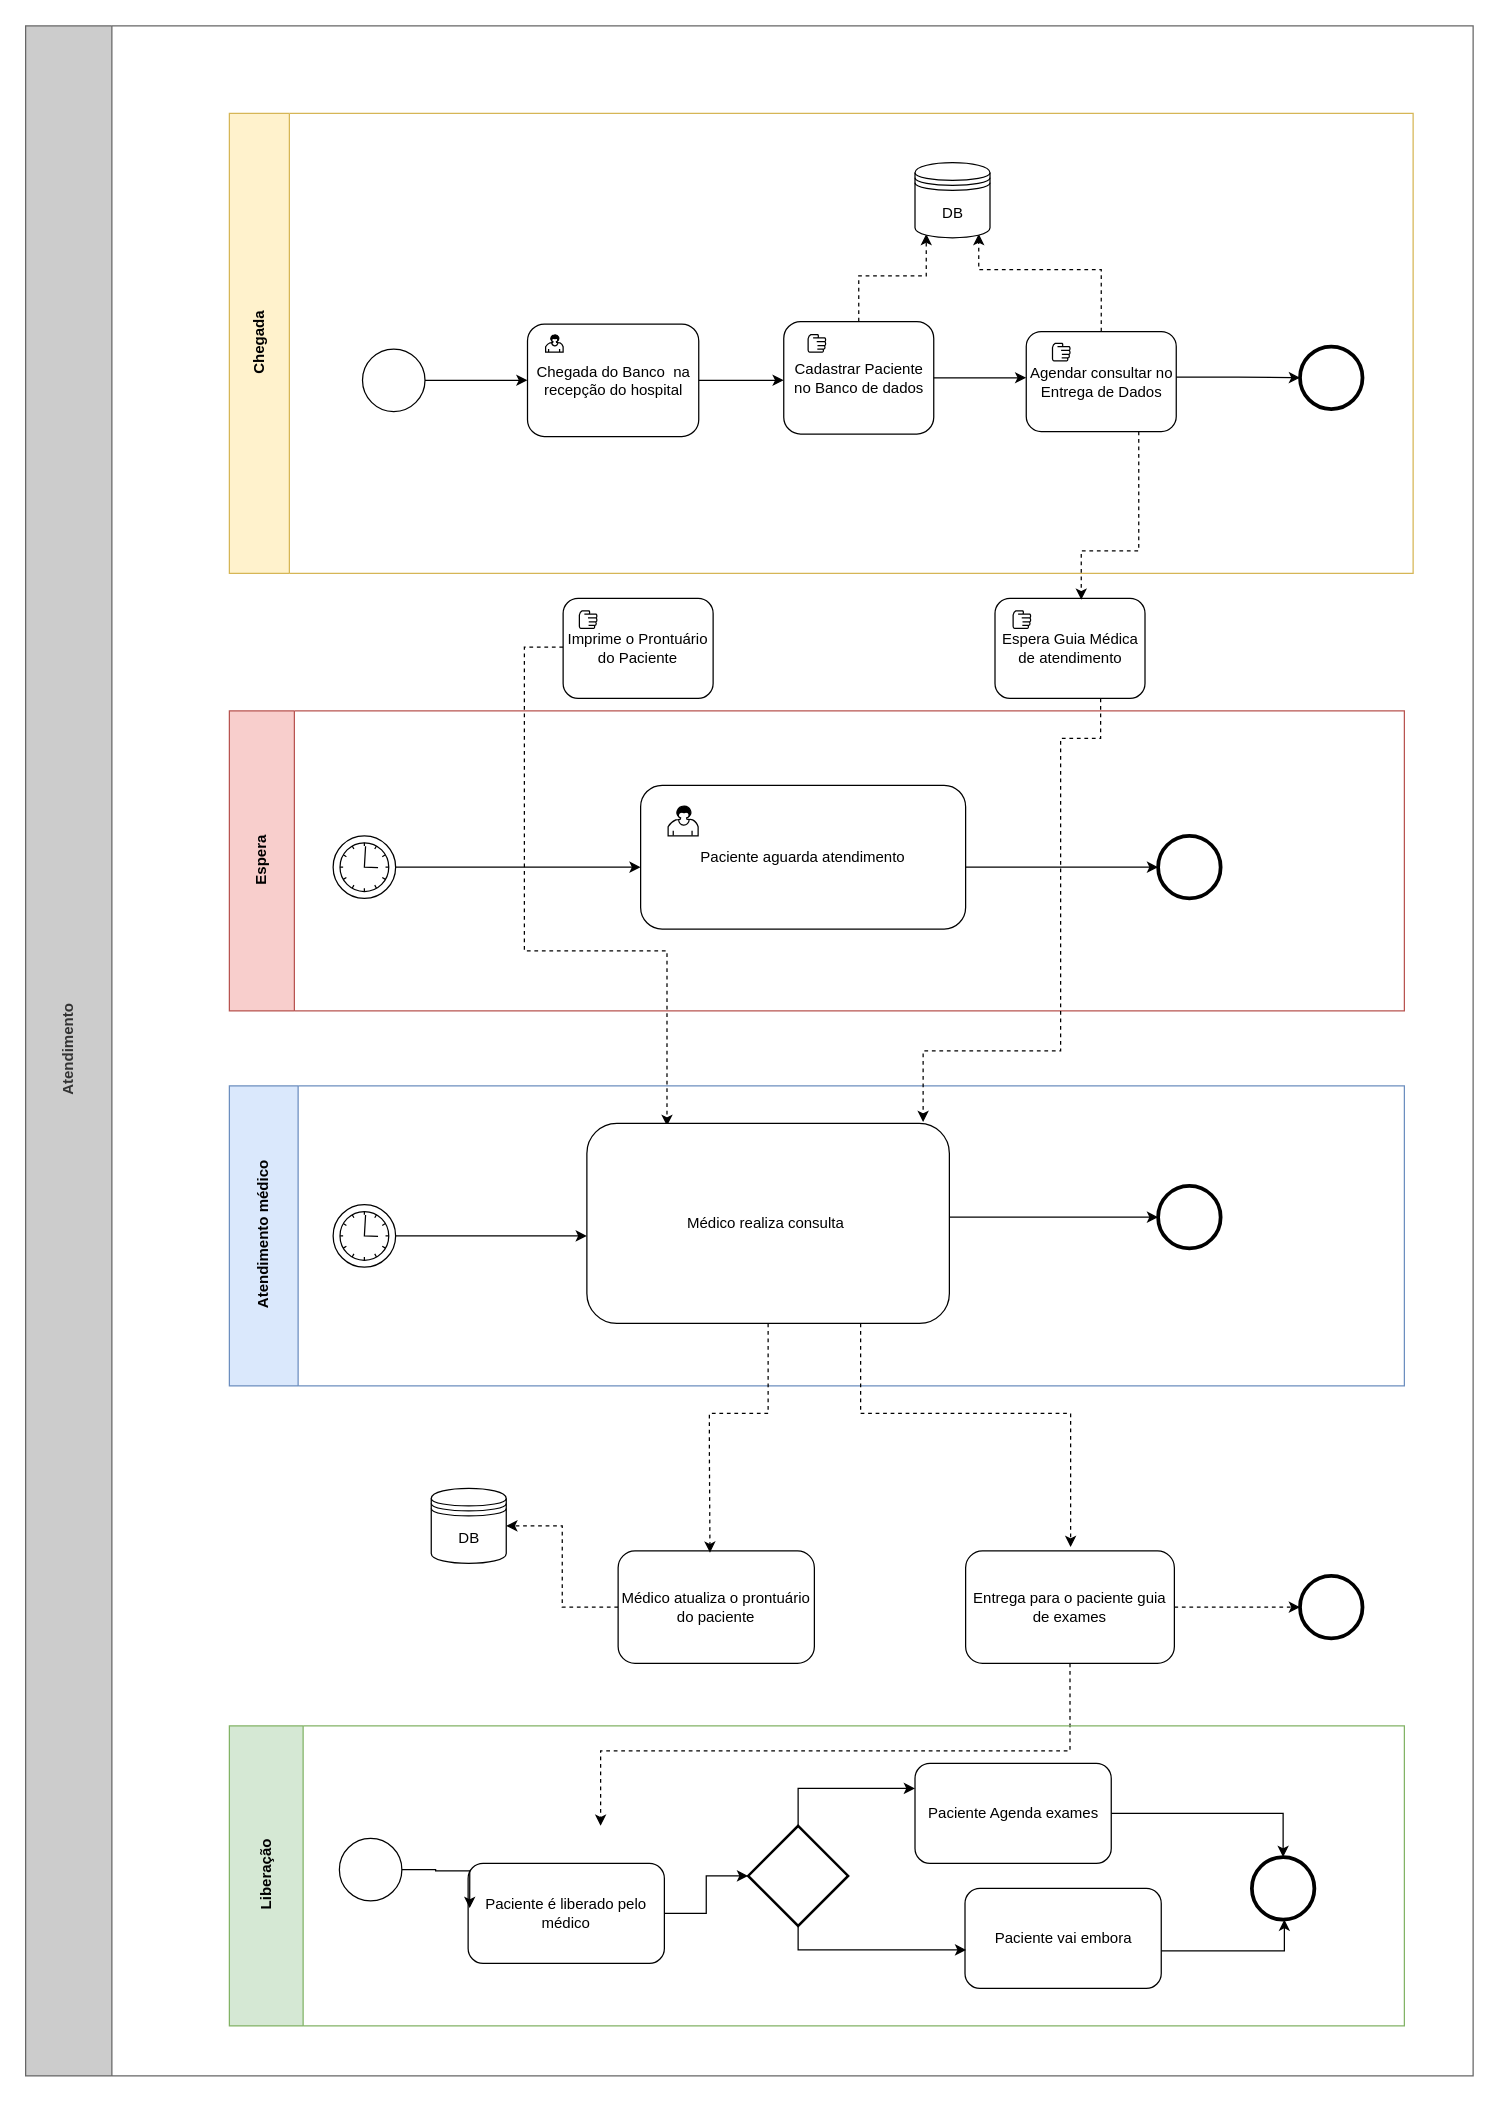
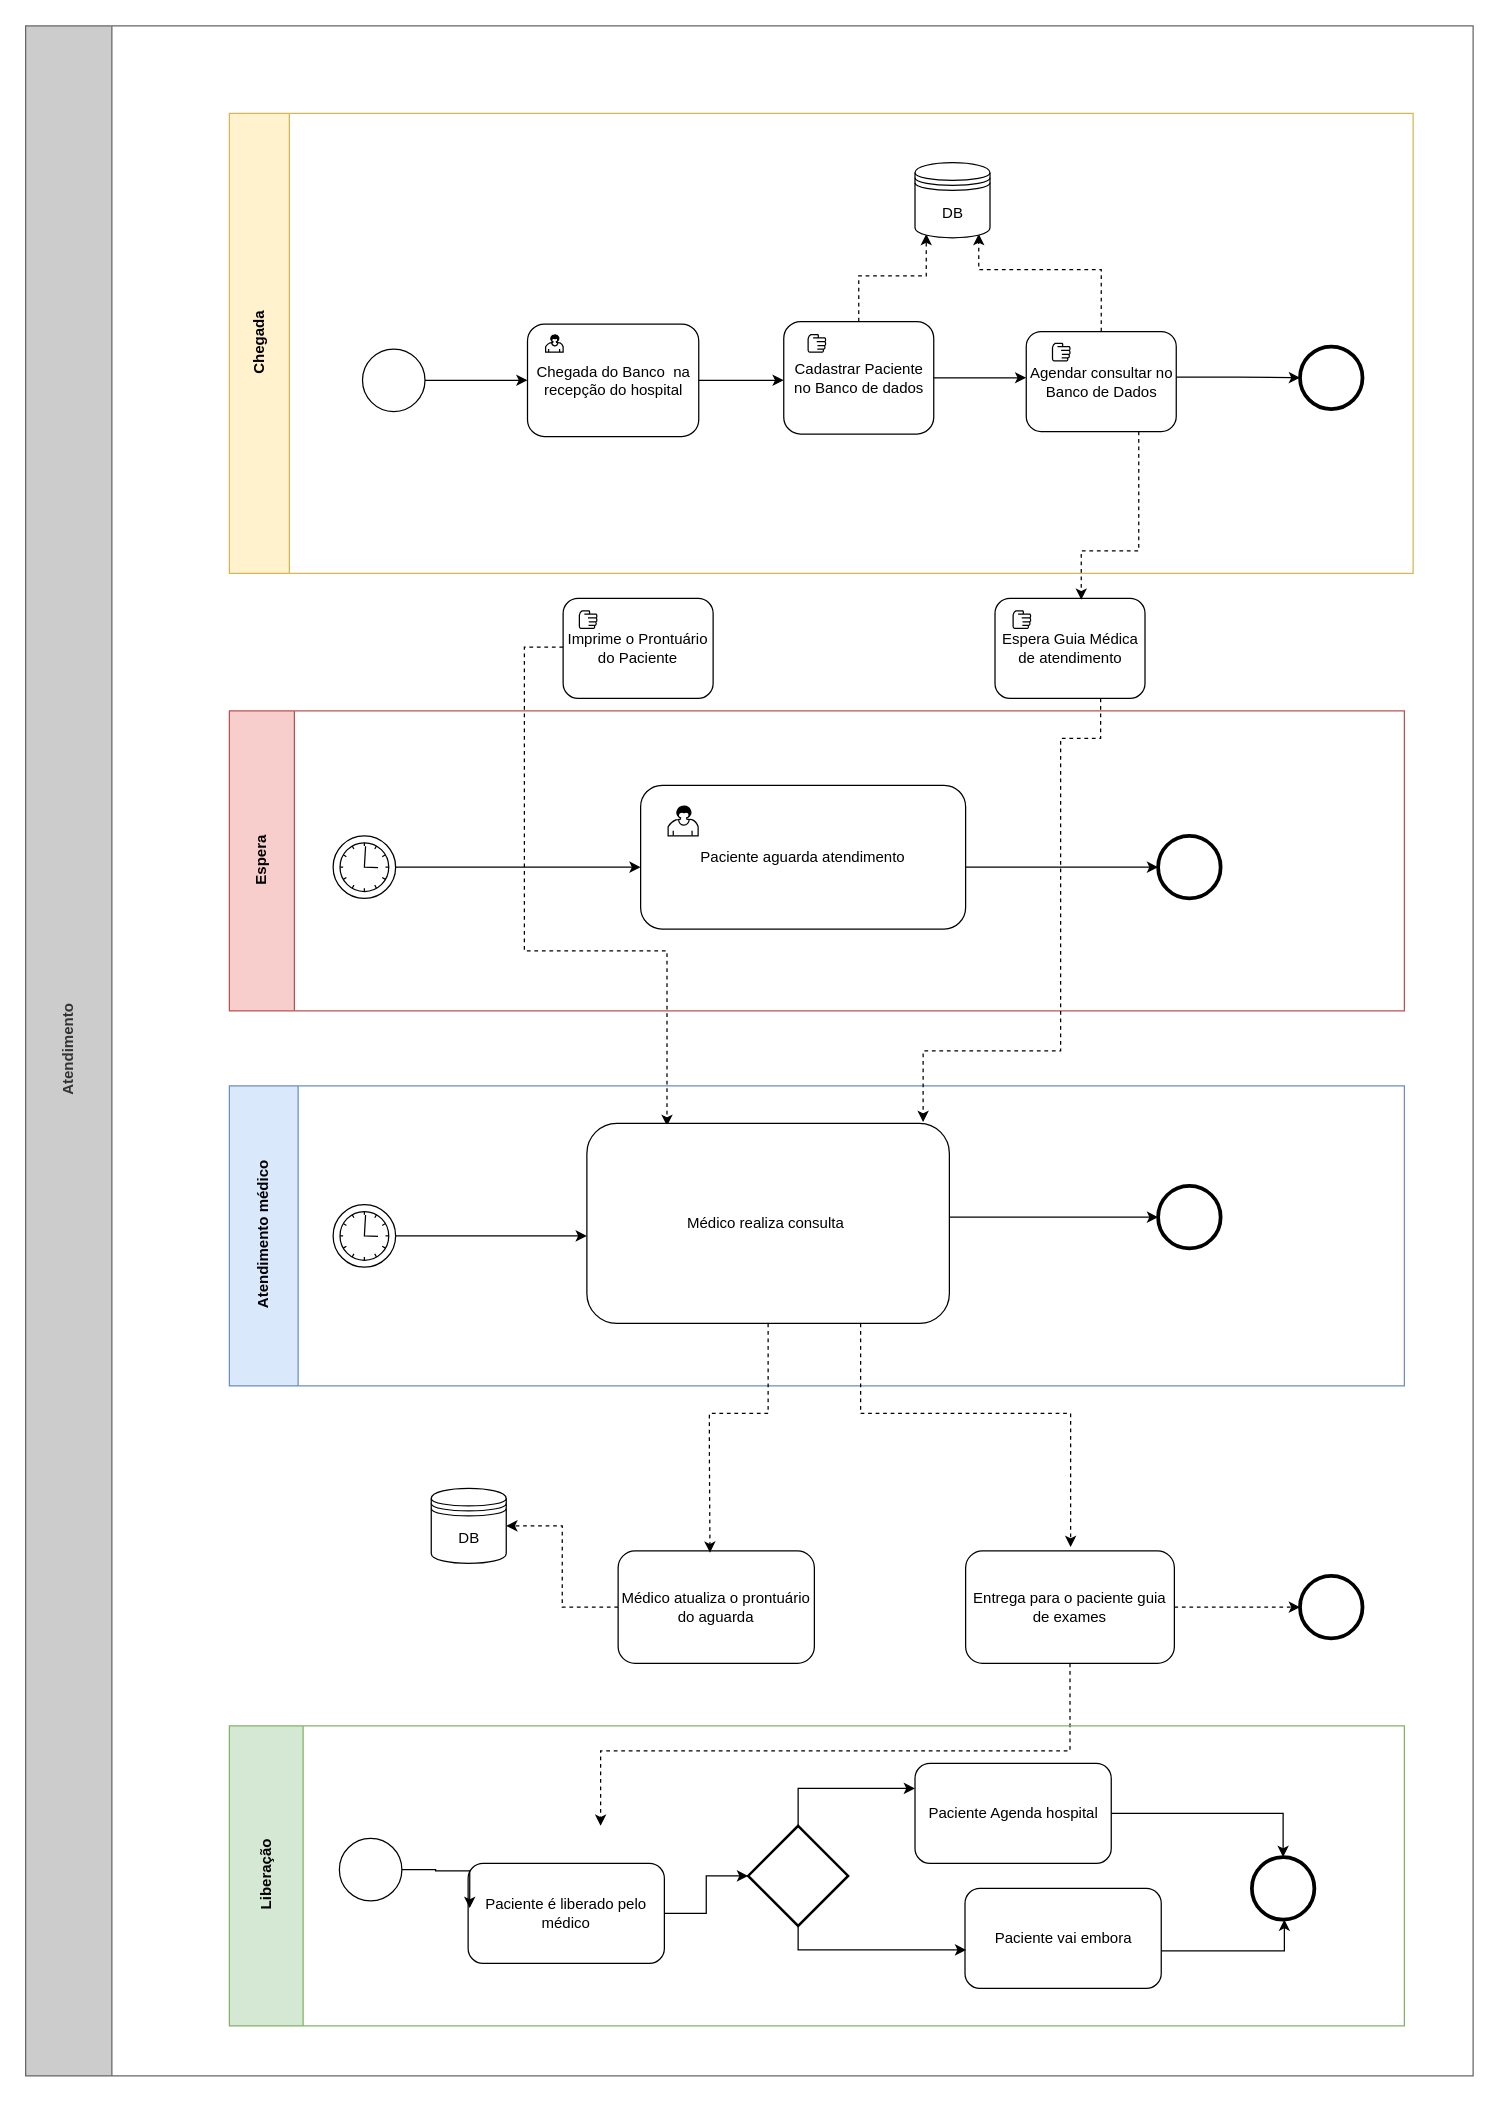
node "Agendar consultar no Entrega de Dados": label "Agendar consultar no Entrega de Dados" -> "Agendar consultar no Banco de Dados"
node "Médico atualiza o prontuário do paciente": label "Médico atualiza o prontuário do paciente" -> "Médico atualiza o prontuário do aguarda"
node "Paciente Agenda exames": label "Paciente Agenda exames" -> "Paciente Agenda hospital"
